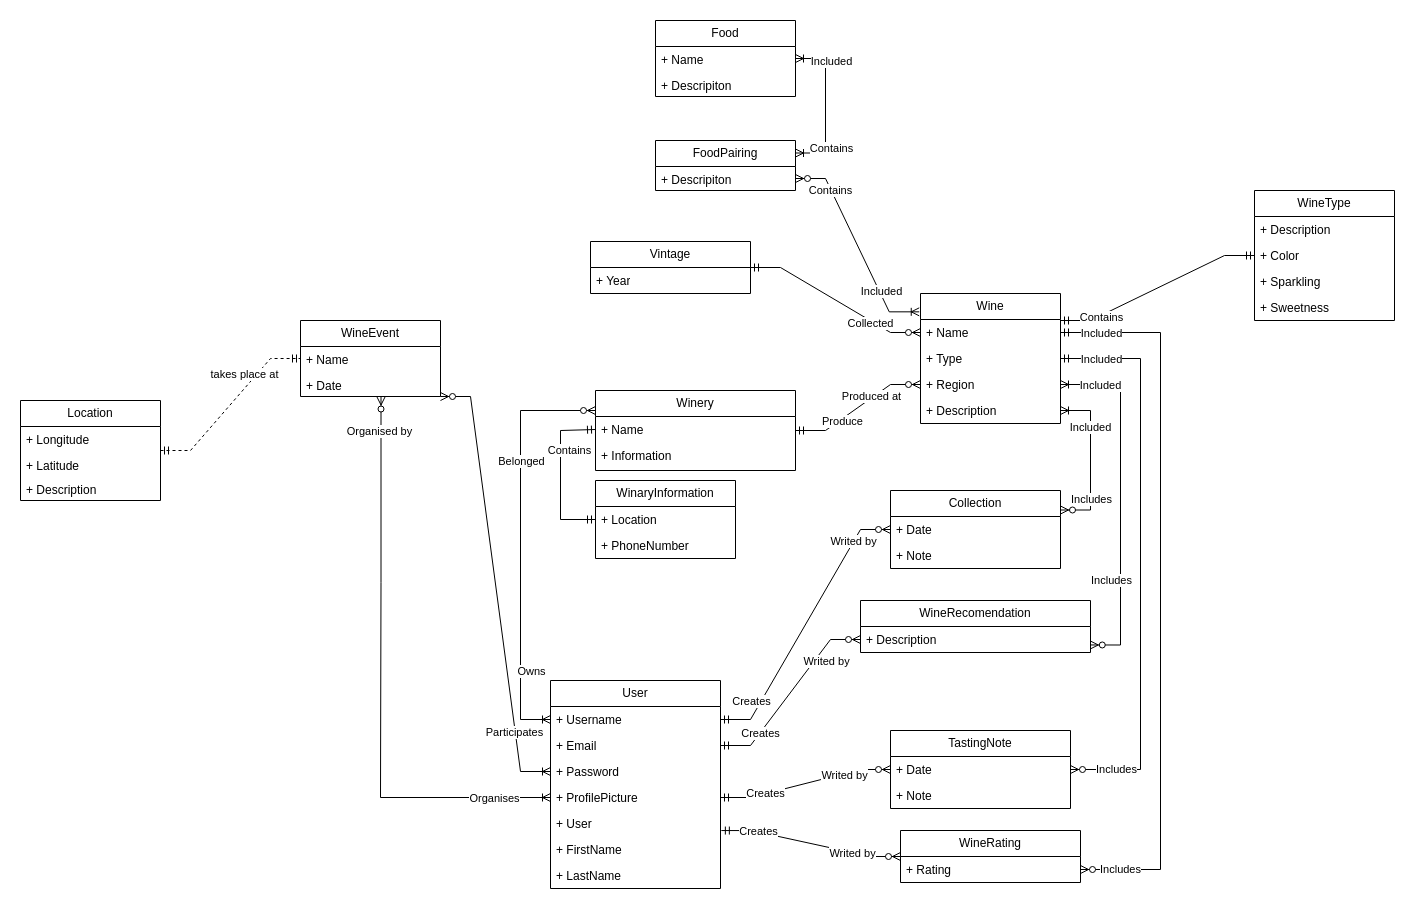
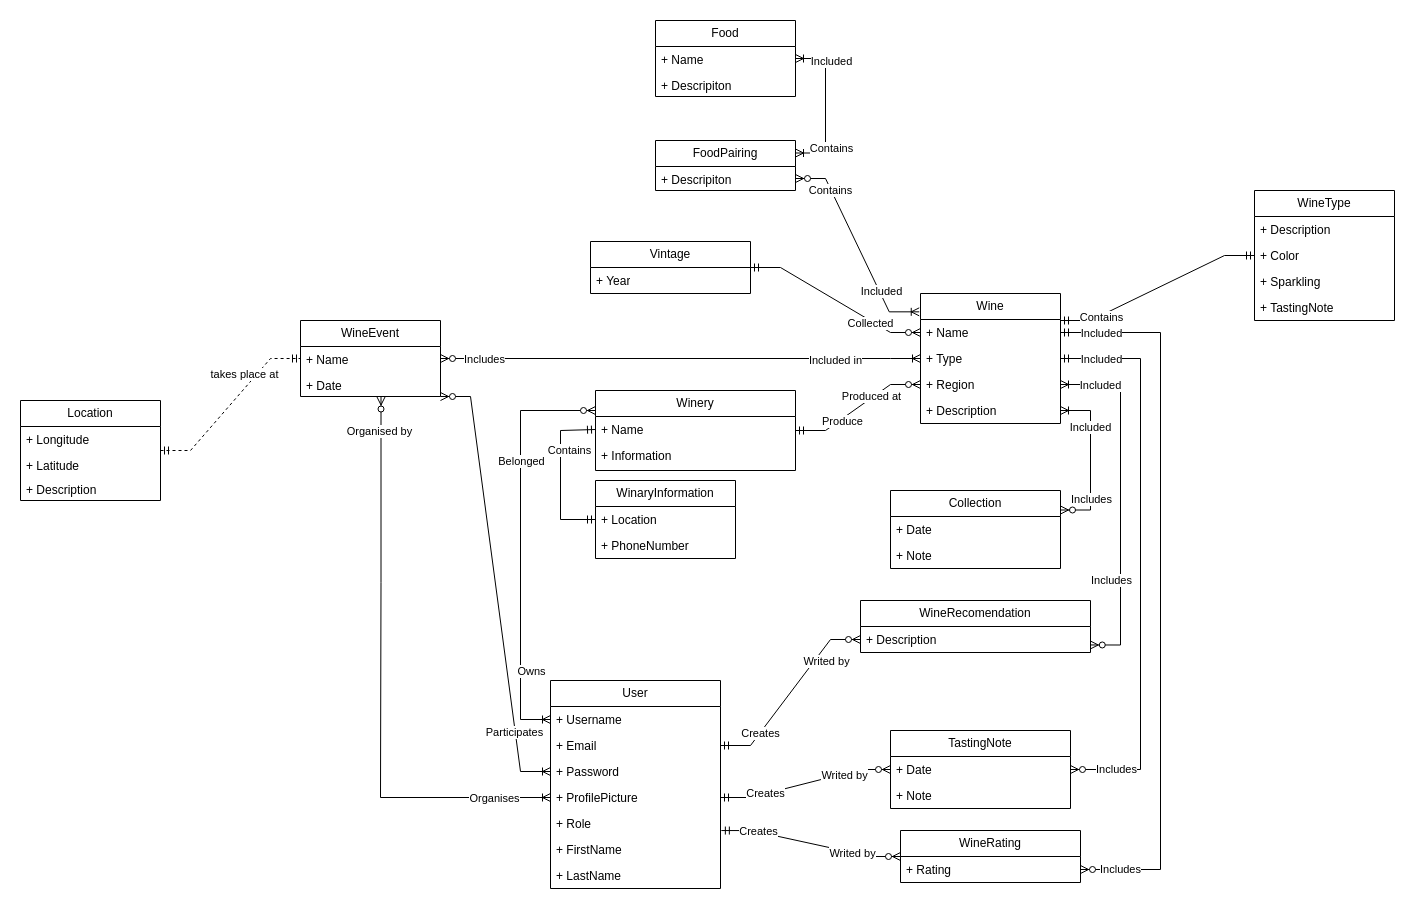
node "+ Sweetness": label "+ Sweetness" -> "+ TastingNote"
edge "WineEvent" -- "+ Type": added, labels "Includes", "Included in"
edge "Collection" -- "+ Username": removed, labels "Writed by", "Creates"
node "+ User": label "+ User" -> "+ Role"
